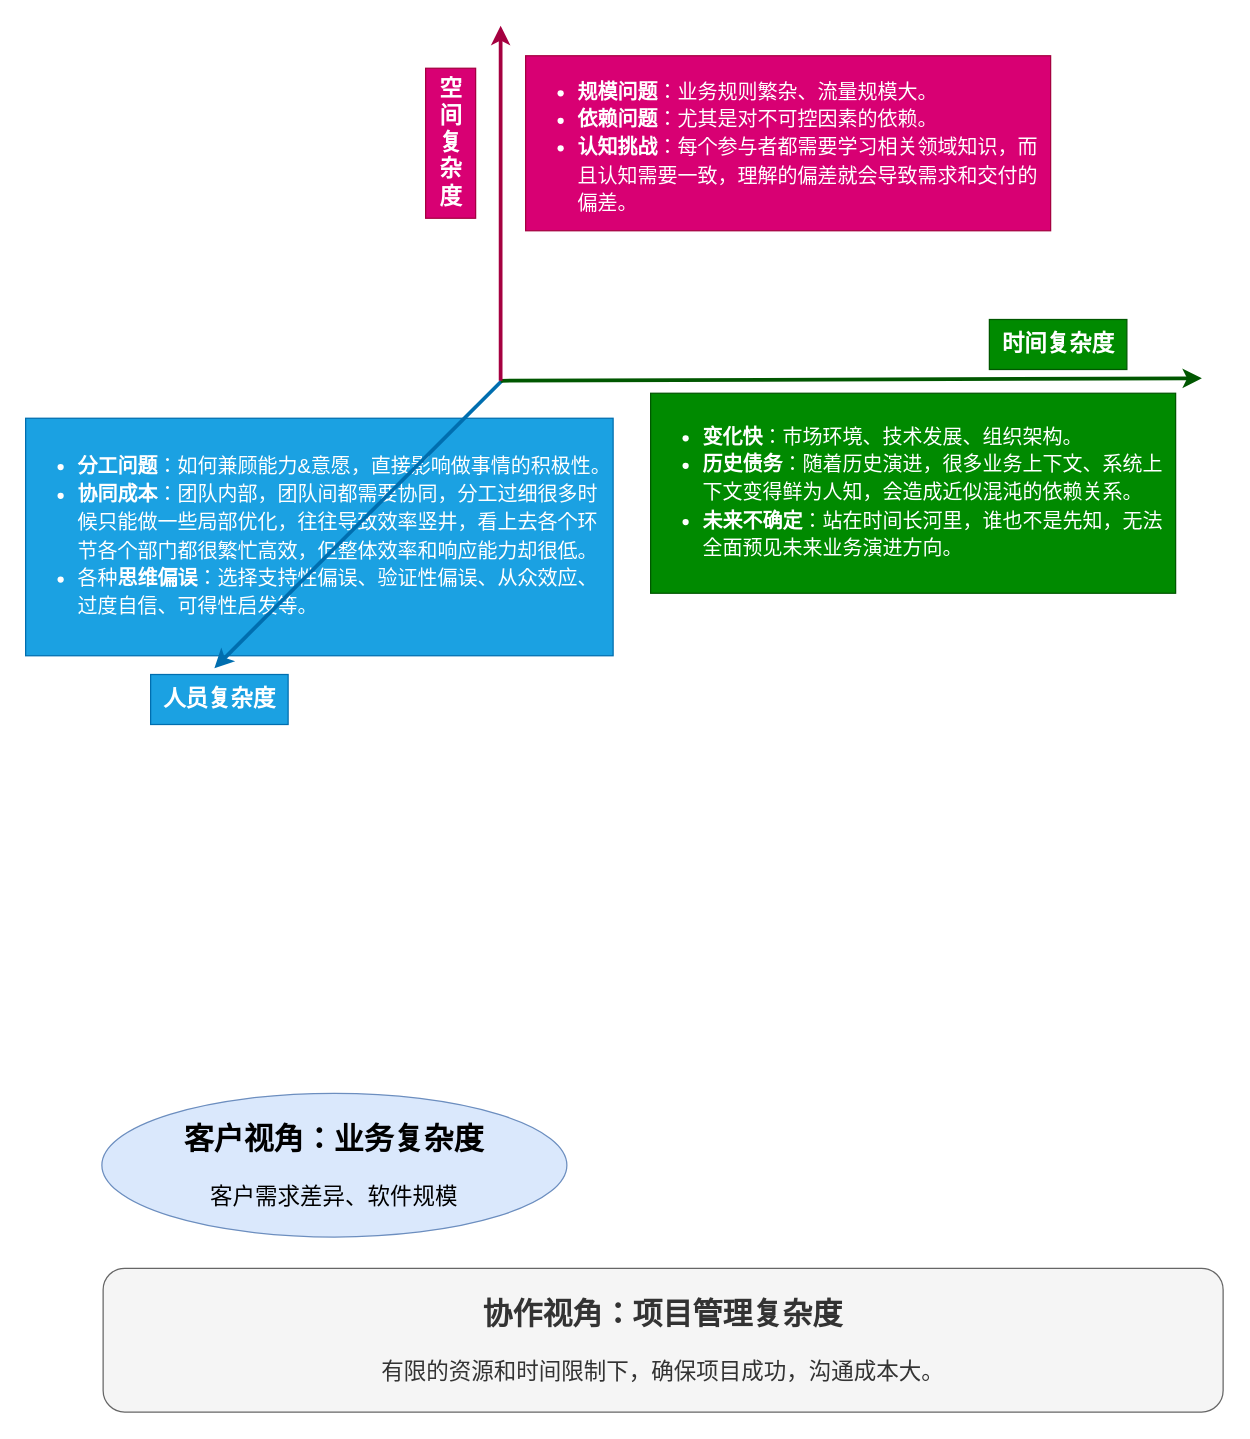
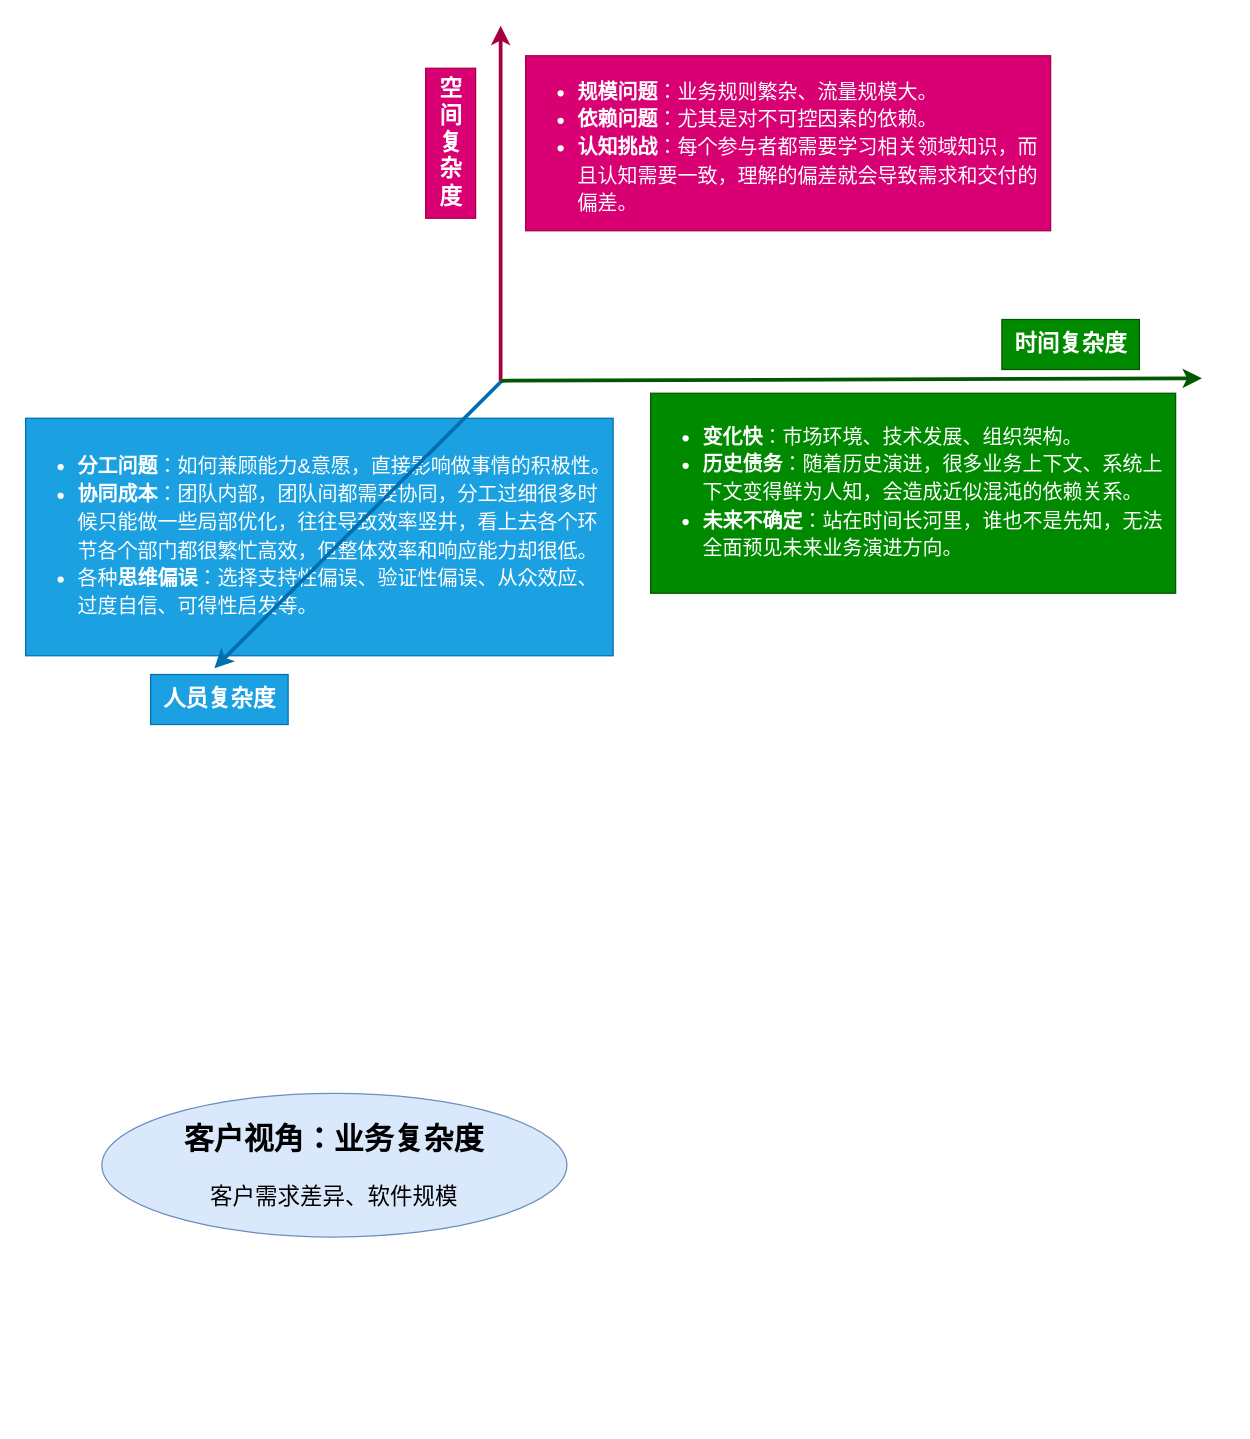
node "时间复杂度": moved (1058, 344) -> (1071, 344)
node "协作视角：项目管理复杂度 有限的资源和时间限制下，确保项目成功，沟通成本大。": removed
